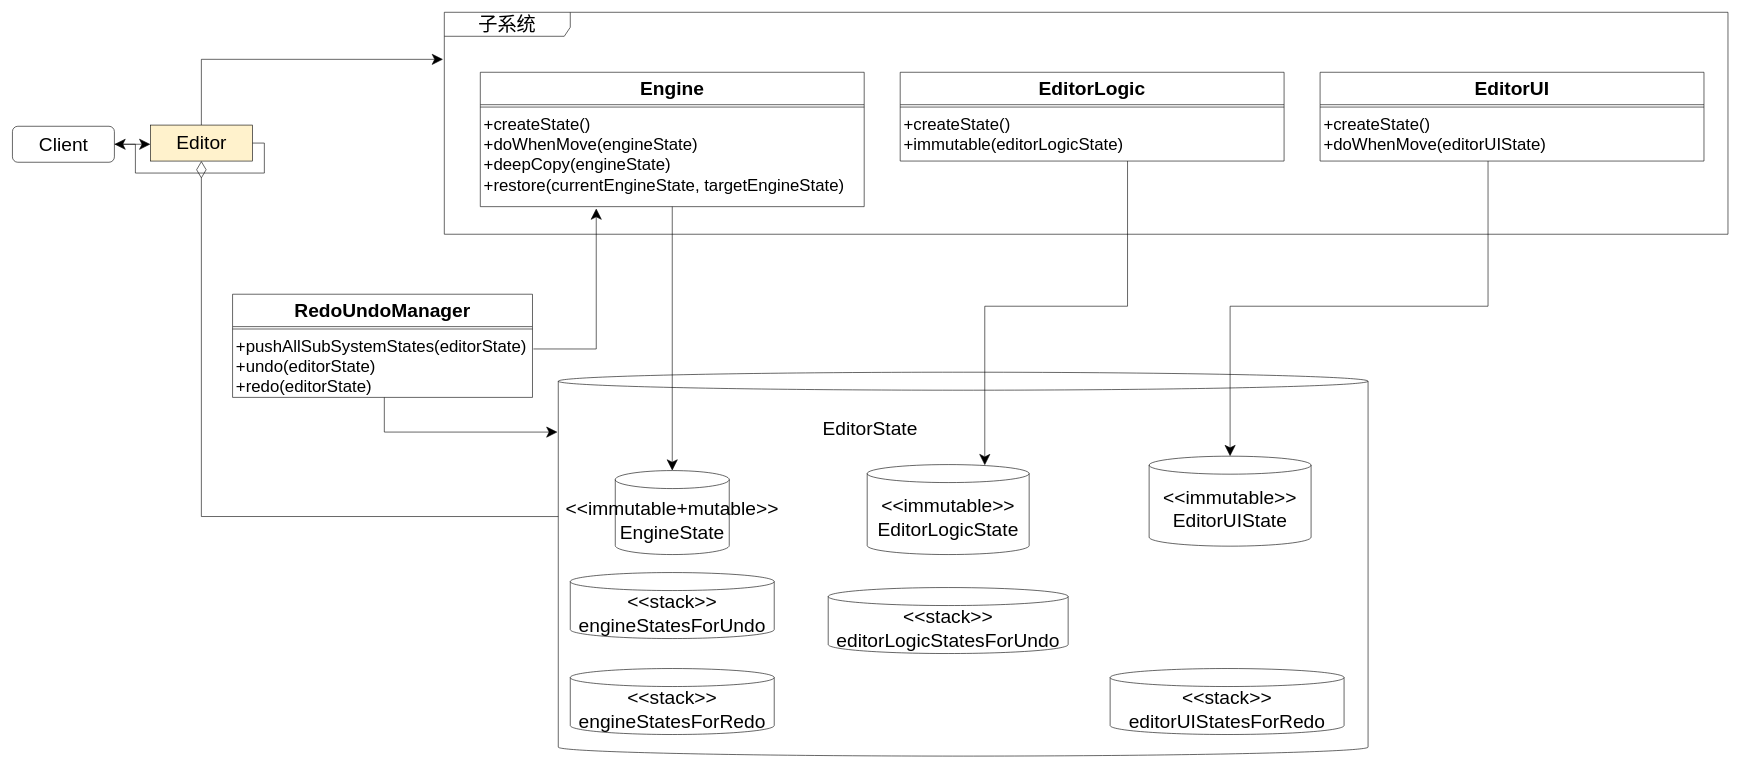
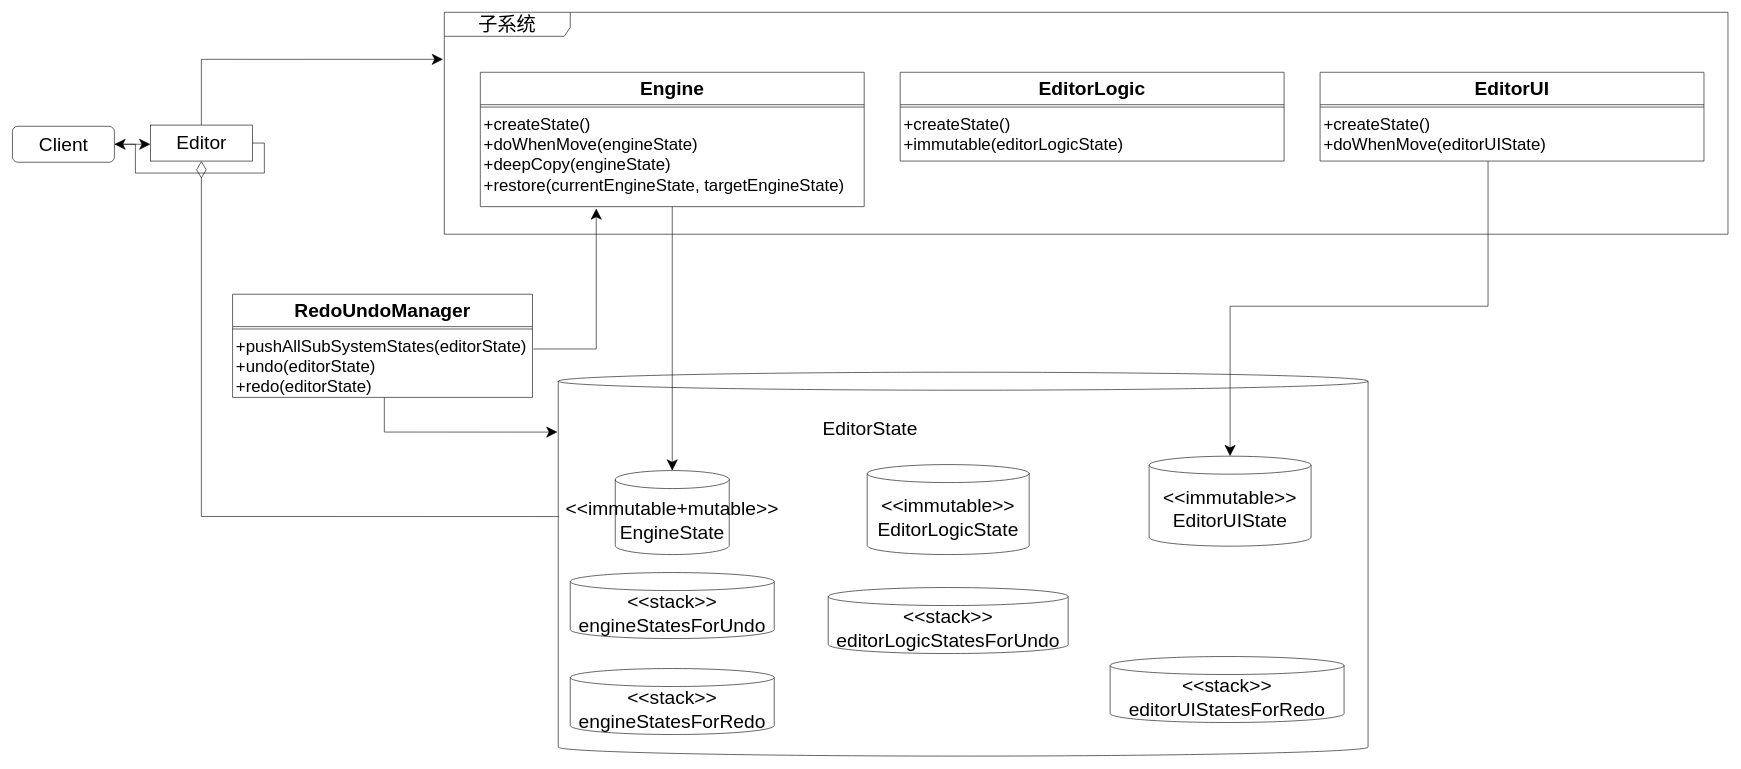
node "Editor": fillcolor #fff2cc -> #ffffff
edge "EditorLogic" -> "<<immutable>> EditorLogicState": removed
node "<<stack>> editorUIStatesForRedo": moved (1227, 702) -> (1227, 690)
